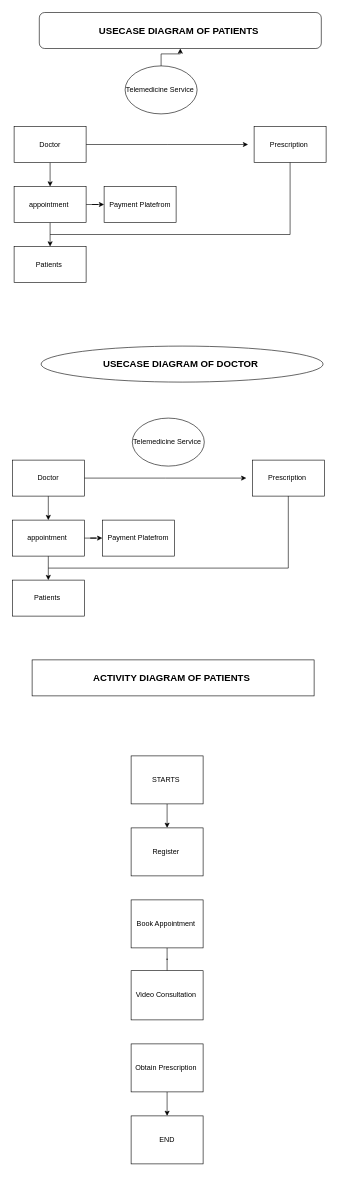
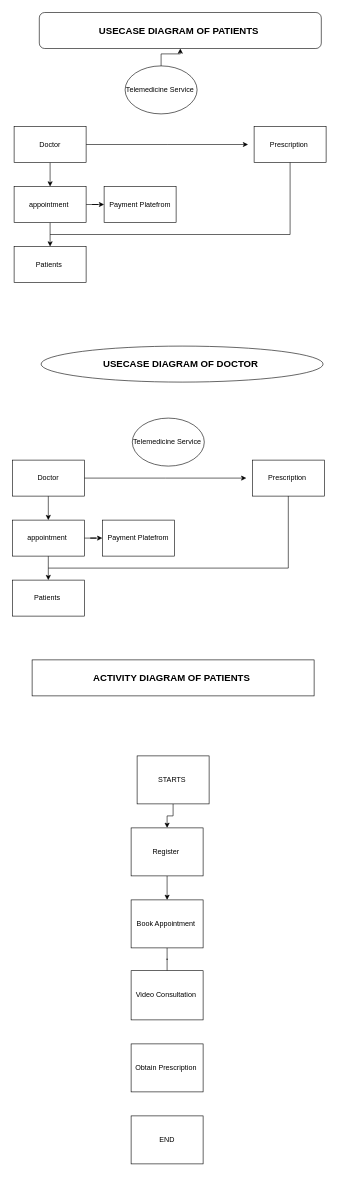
node "STARTS": moved (167, 780) -> (173, 780)
edge "Register" -> "Book Appointment": added
edge "Obtain Prescription" -> "END": removed
